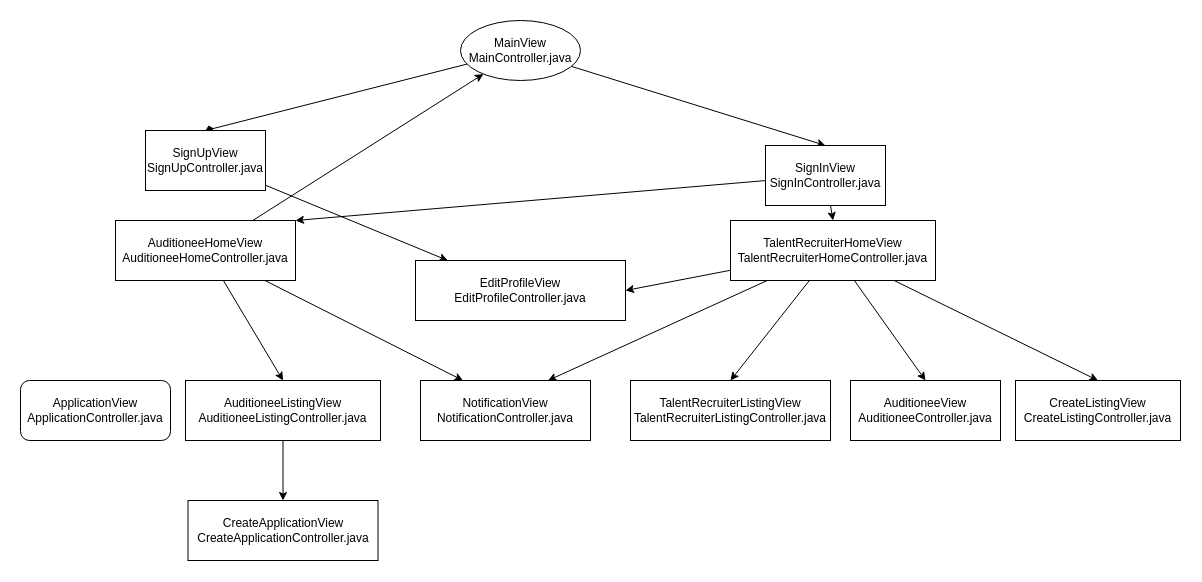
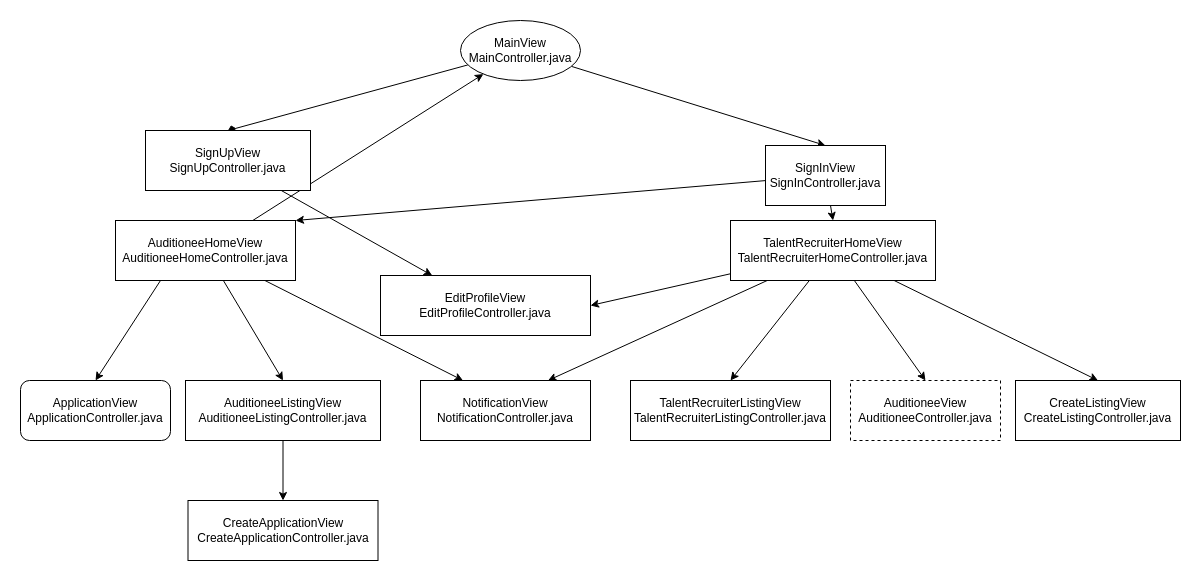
node "SignUpView SignUpController.java": size 120x60 -> 165x60
node "EditProfileView EditProfileController.java": moved (521, 291) -> (486, 306)
edge "AuditioneeHomeView AuditioneeHomeController.java" -> "ApplicationView ApplicationController.java": added
node "AuditioneeView AuditioneeController.java": style solid -> dashed
